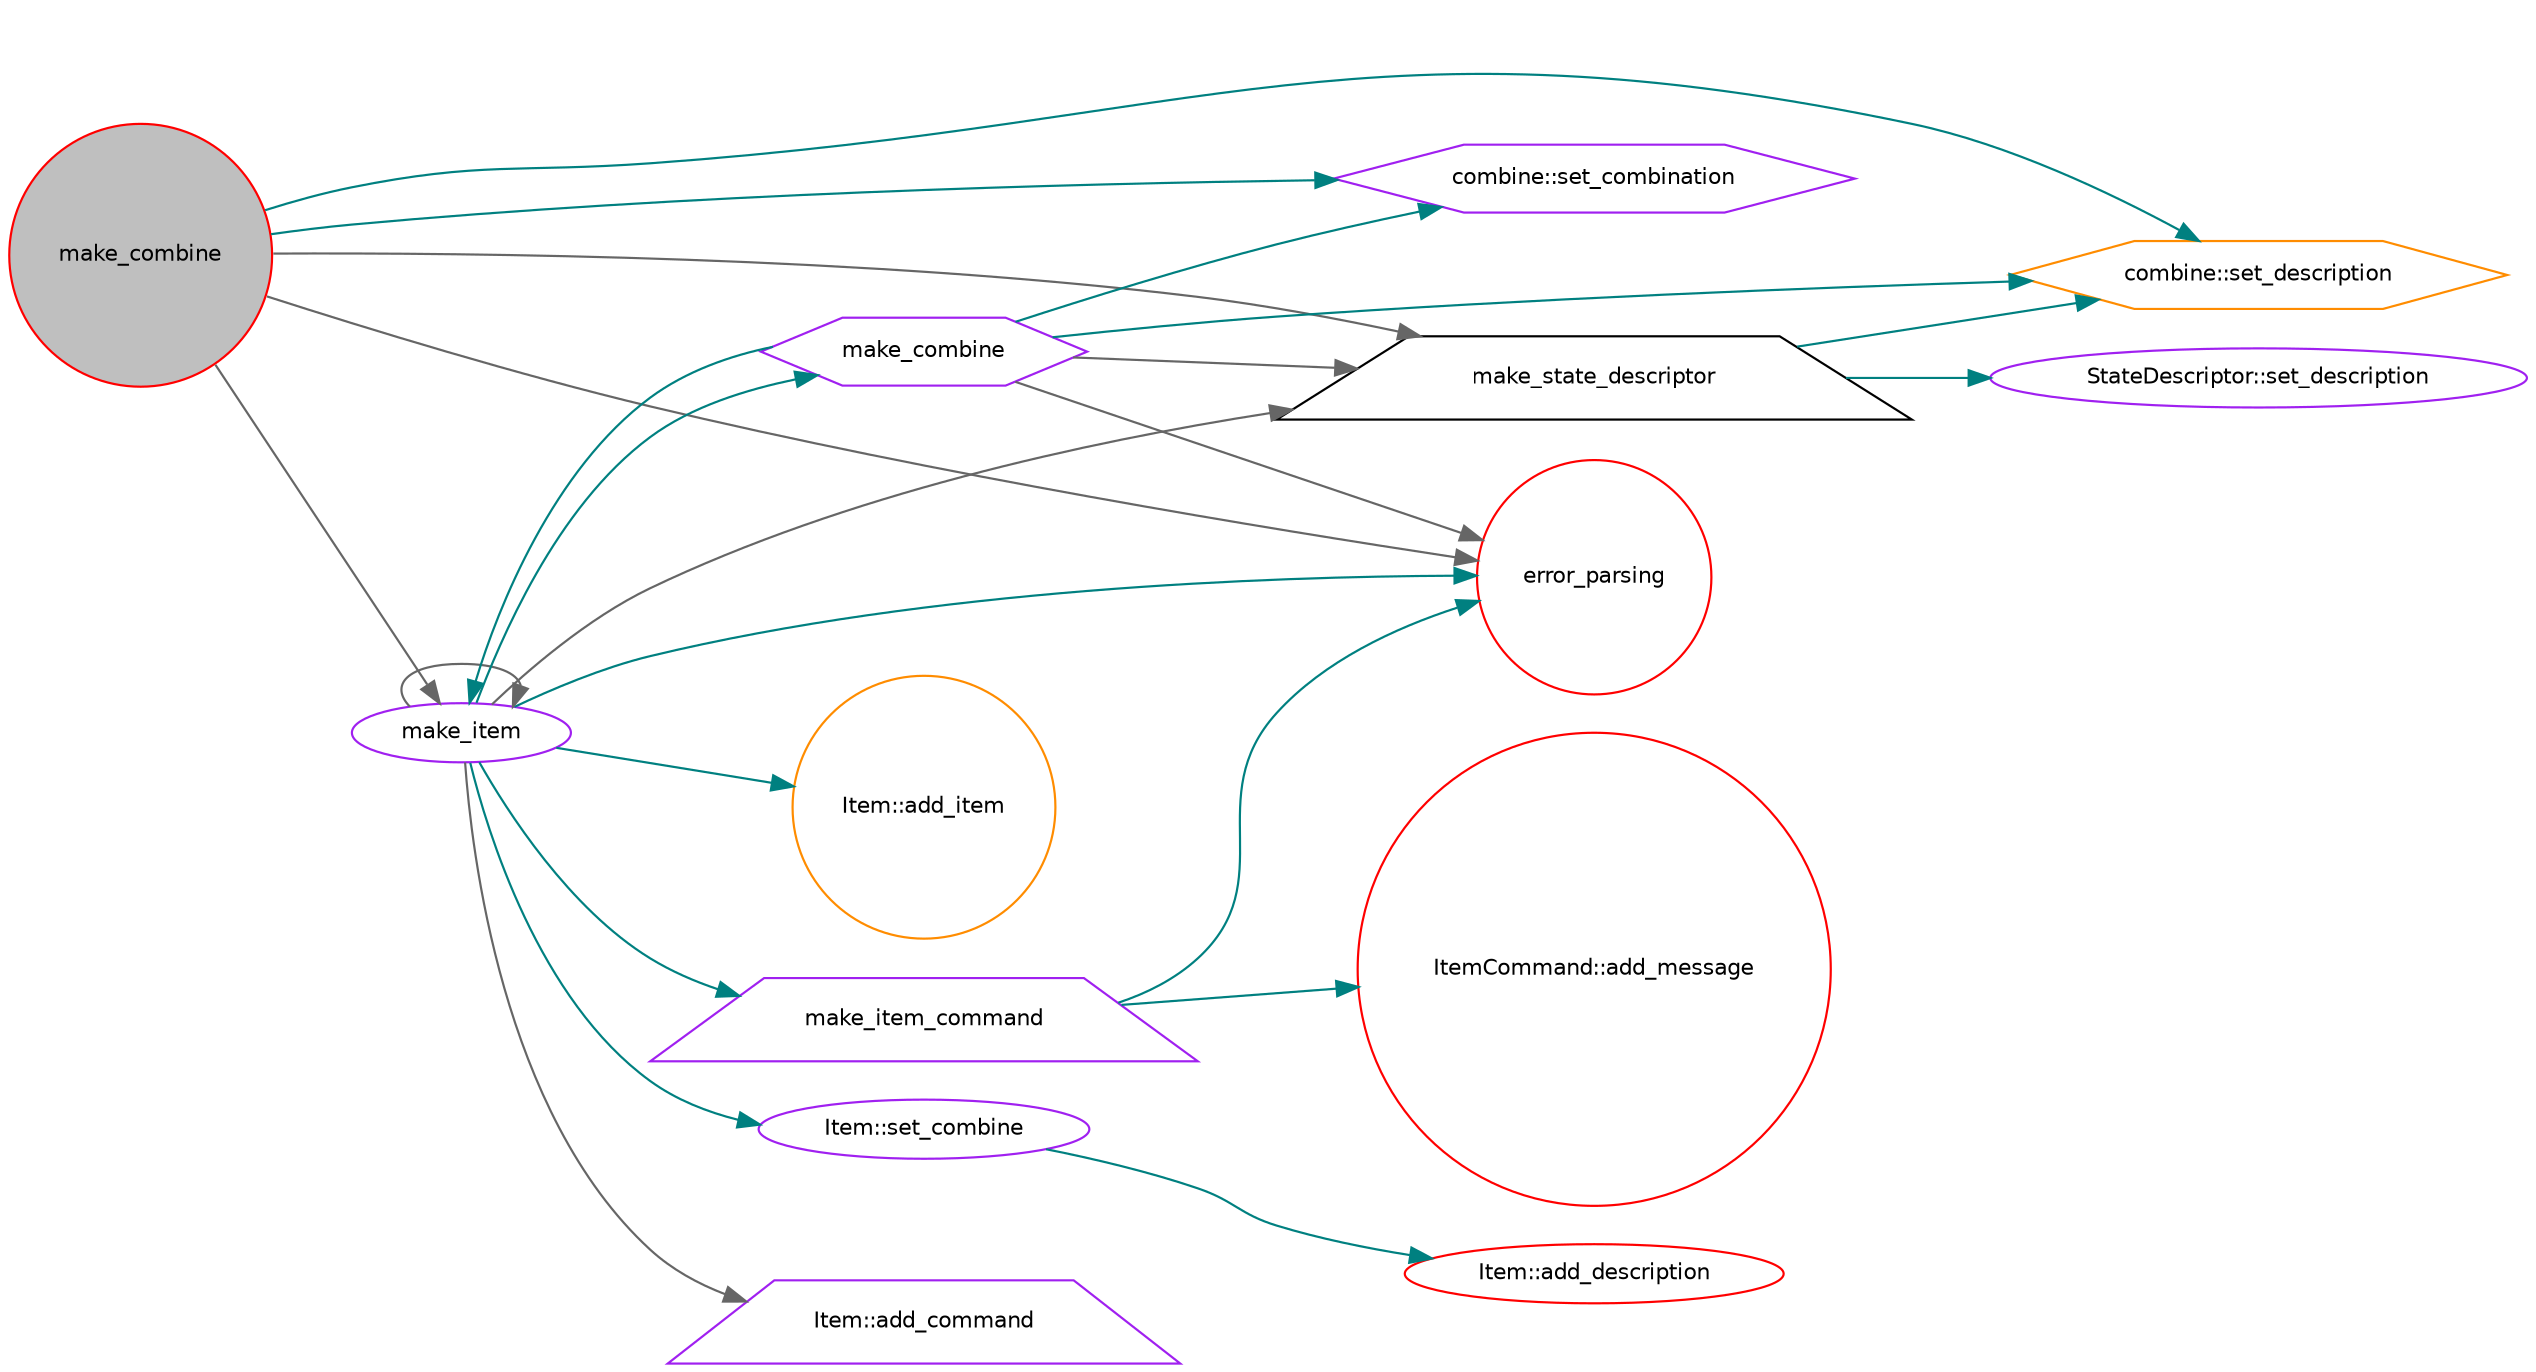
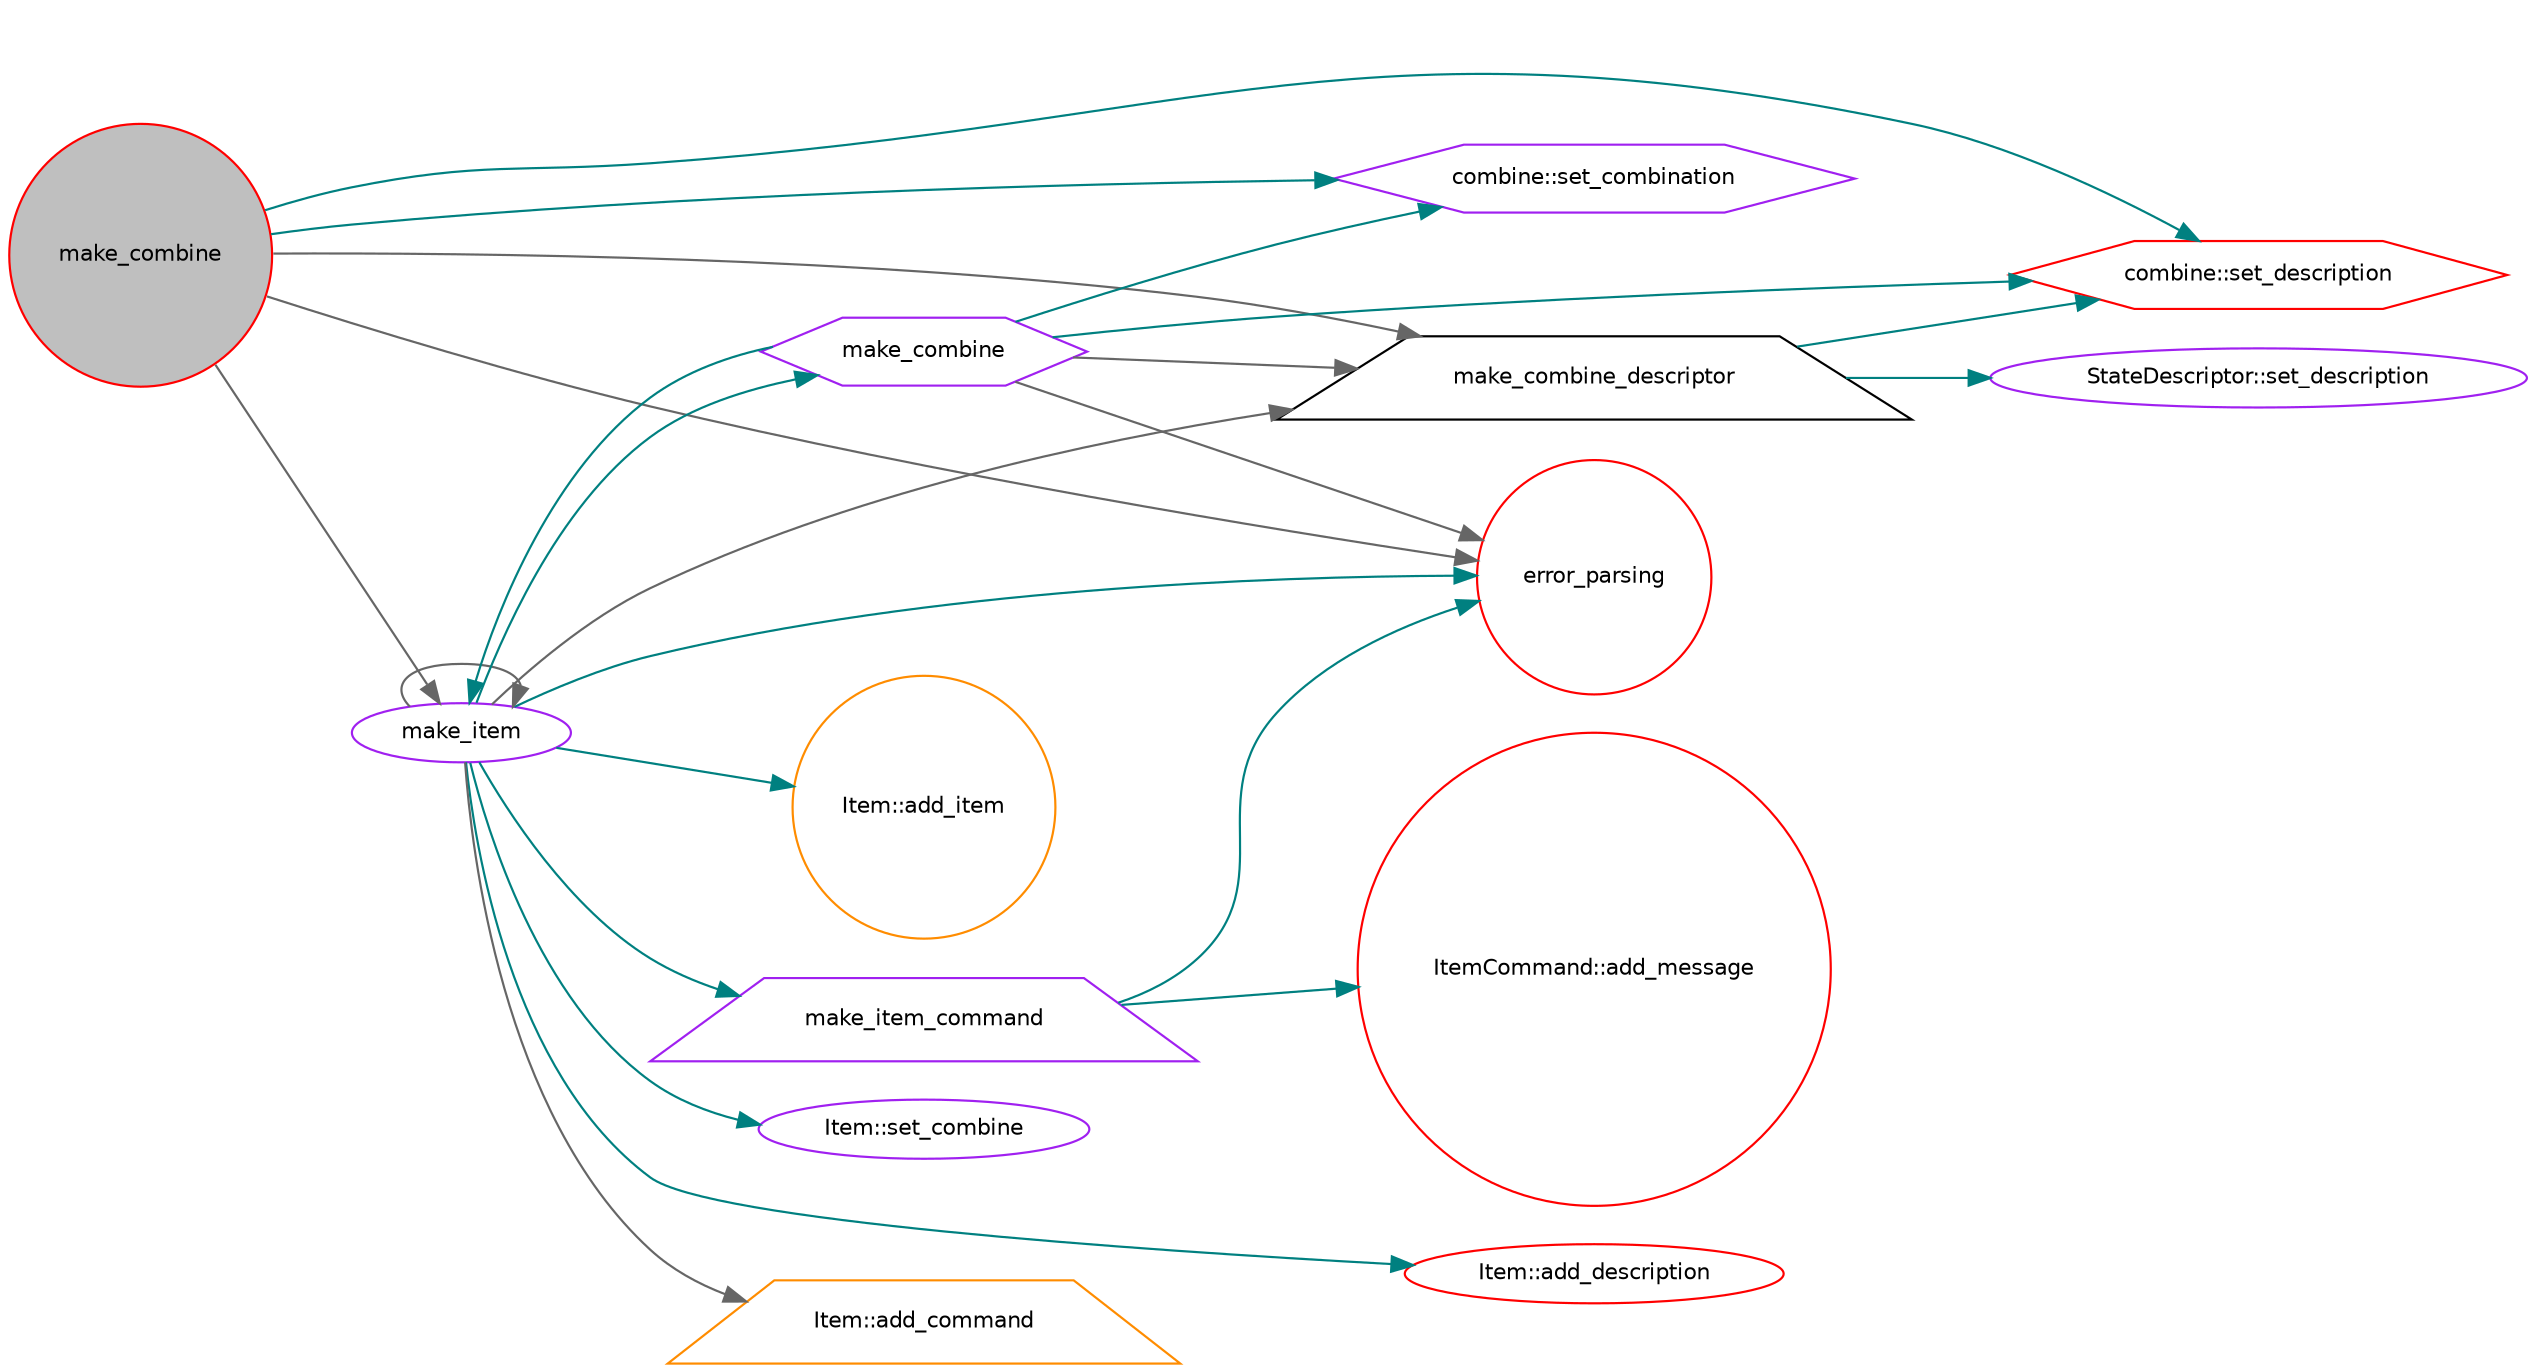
node "combine::set_description": color darkorange -> red
node "make_state_descriptor": label "make_state_descriptor" -> "make_combine_descriptor"
edge "Item::set_combine" -> "Item::add_description": now "make_item" -> "Item::add_description"
node "Item::add_command": color purple -> darkorange
